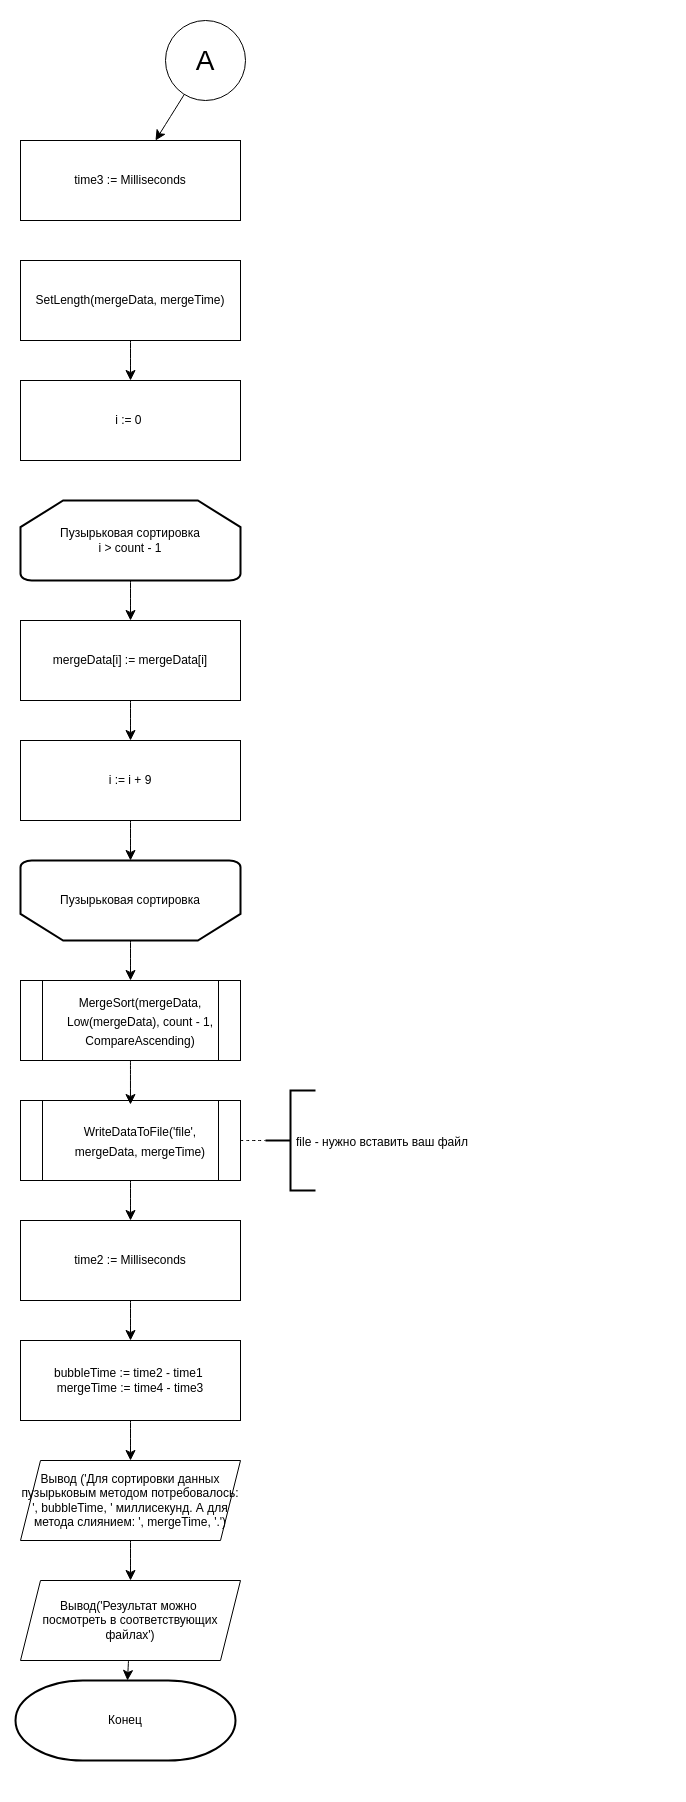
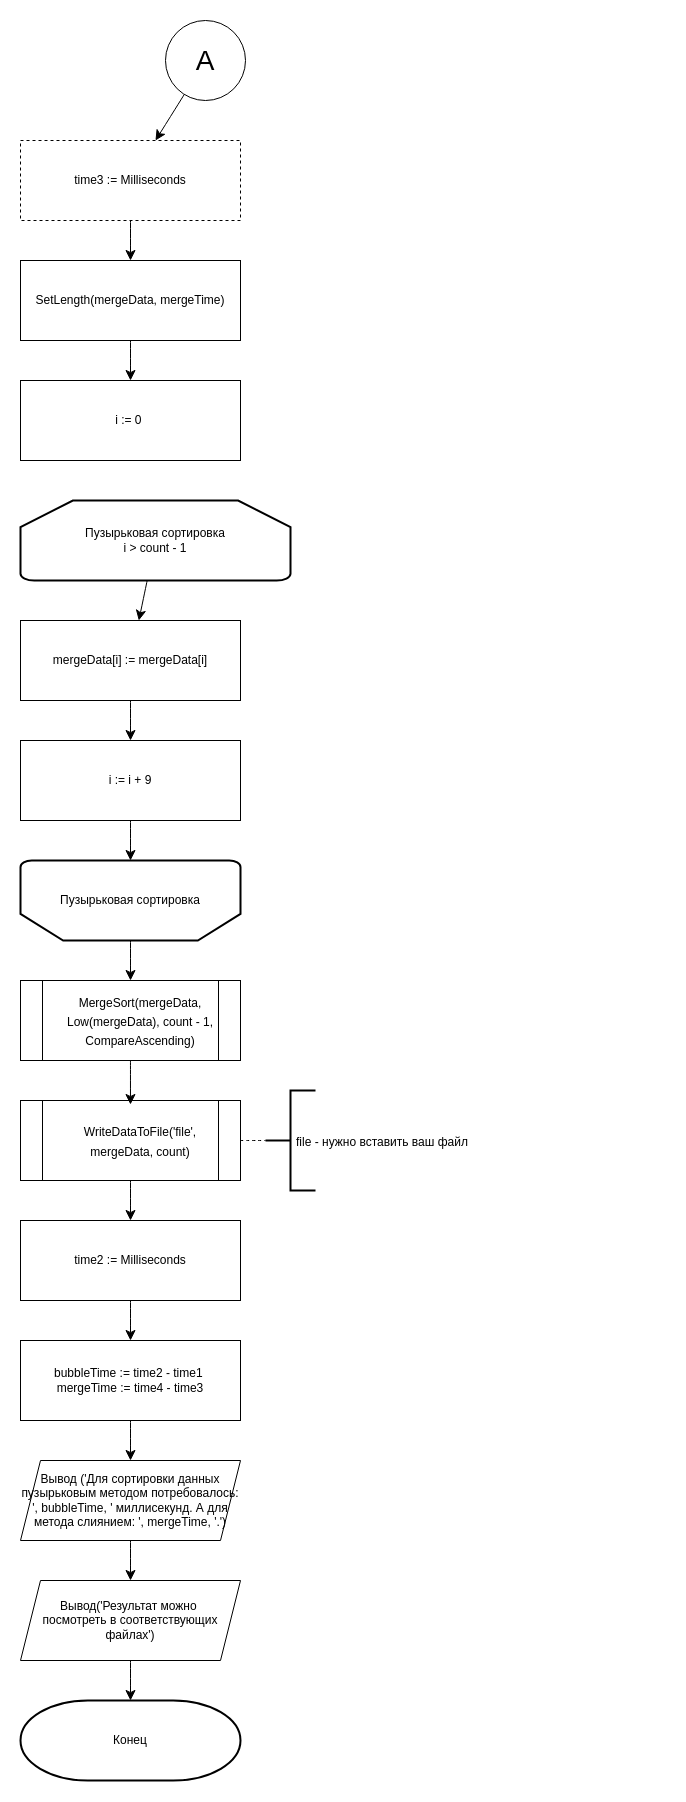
node "time3 := Milliseconds": style solid -> dashed
edge "time3 := Milliseconds" -> "SetLength(mergeData, mergeTime)": added
node "Пузырьковая сортировка i > count - 1": size 220x80 -> 270x80
node "WriteDataToFile('file', mergeData, mergeTime)": label "WriteDataToFile('file', mergeData, mergeTime)" -> "WriteDataToFile('file', mergeData, count)"
node "Конец": moved (126, 1721) -> (131, 1741)
